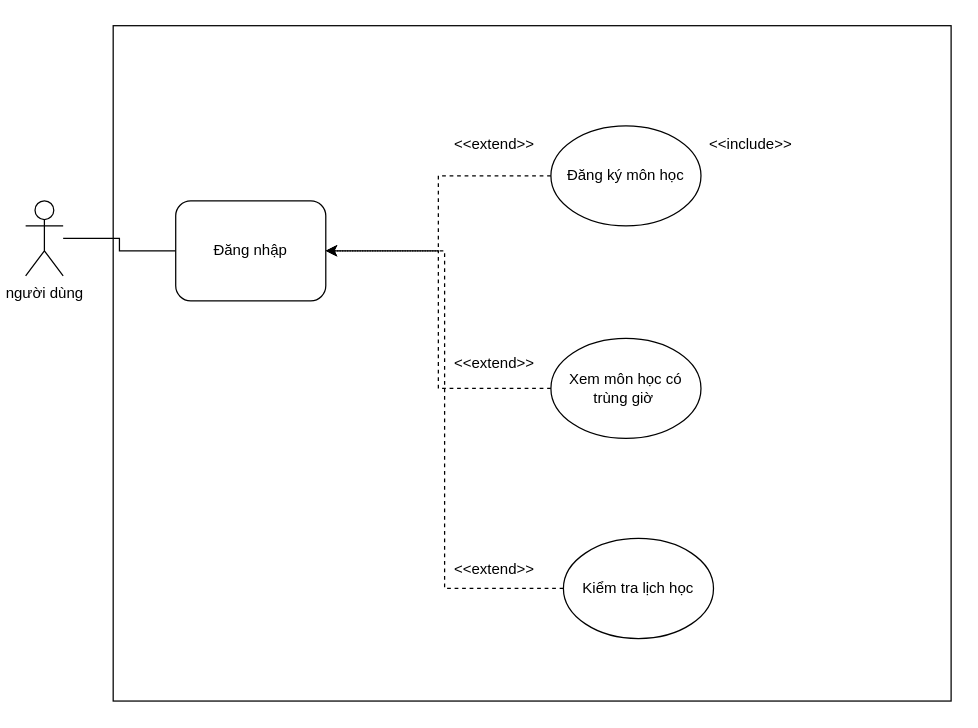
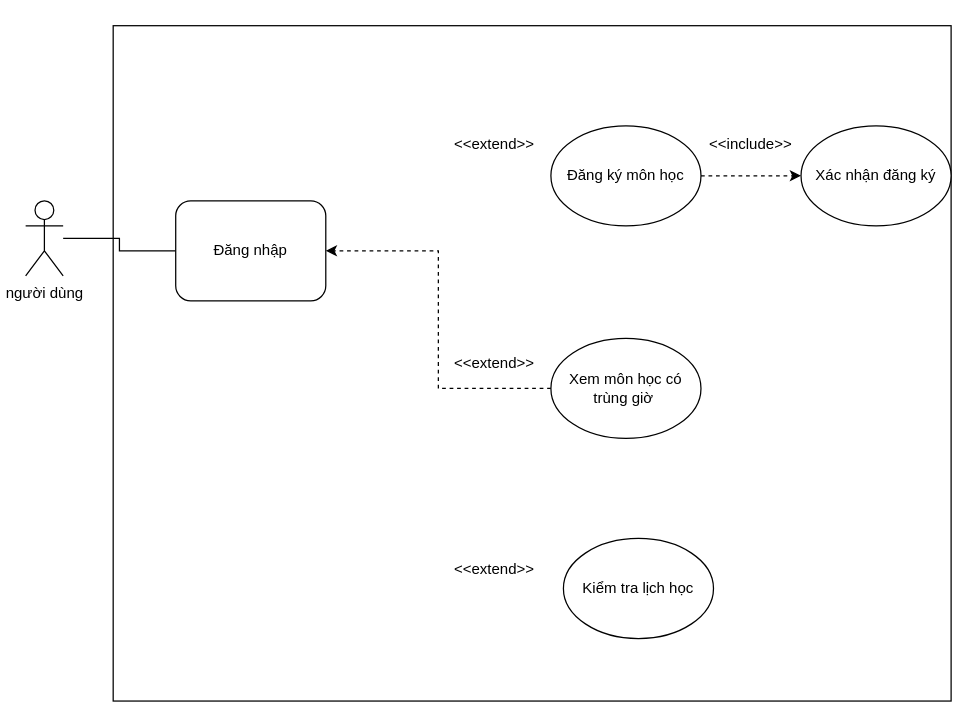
edge "Đăng ký môn học" -> "Đăng nhập": removed
edge "Đăng ký môn học" -> "Xác nhận đăng ký": added
node "Xác nhận đăng ký": added
edge "Kiểm tra lịch học" -> "Đăng nhập": removed
